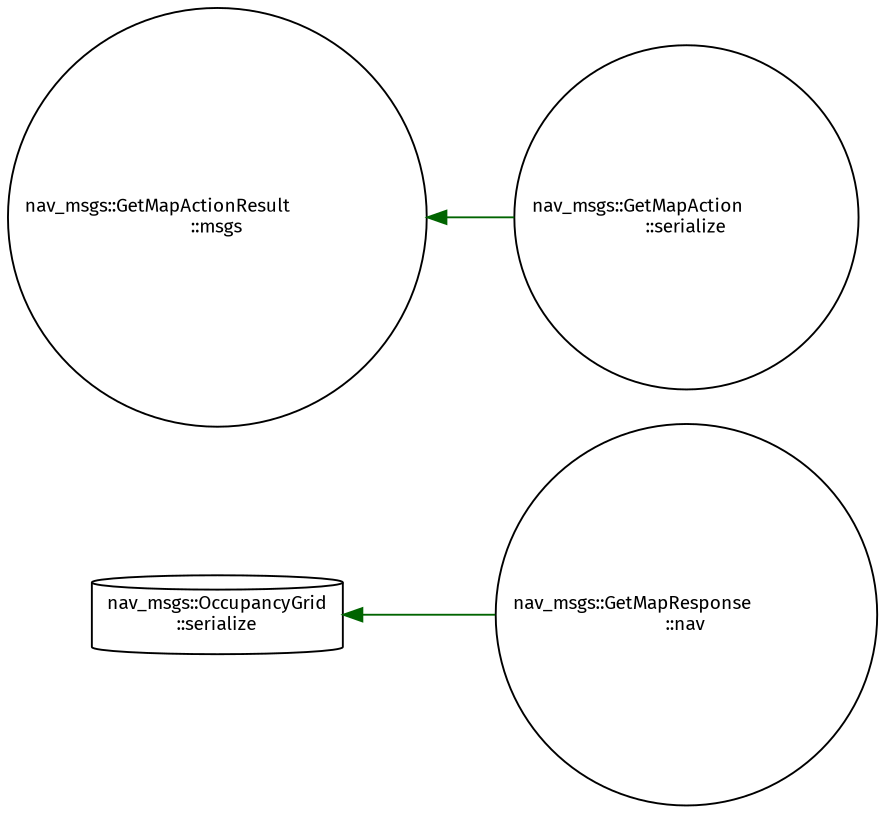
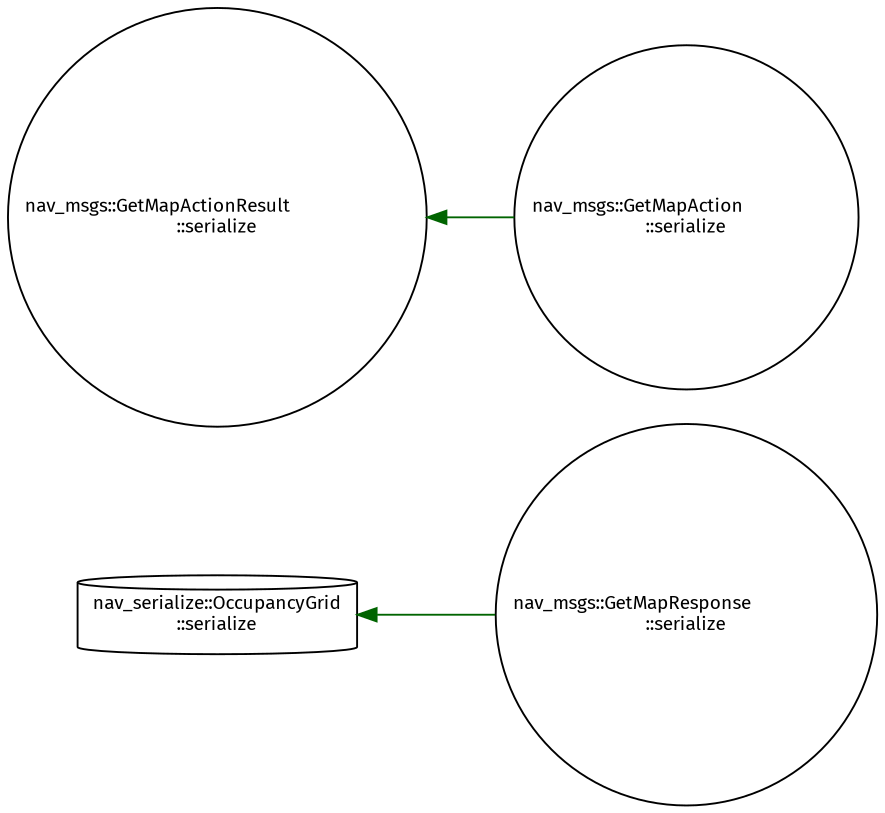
node "nav_msgs::GetMapActionResult ::msgs": label "nav_msgs::GetMapActionResult ::msgs" -> "nav_msgs::GetMapActionResult ::serialize"
node "nav_msgs::OccupancyGrid ::serialize": label "nav_msgs::OccupancyGrid ::serialize" -> "nav_serialize::OccupancyGrid ::serialize"
node "nav_msgs::GetMapResponse ::nav": label "nav_msgs::GetMapResponse ::nav" -> "nav_msgs::GetMapResponse ::serialize"
